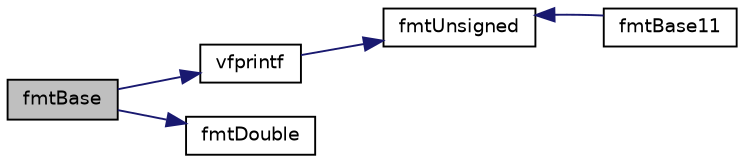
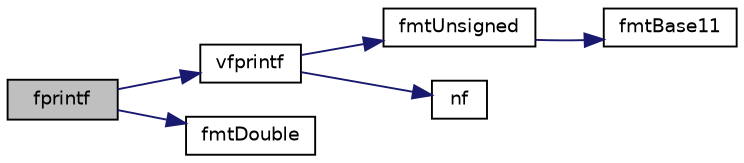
edge "fmtBase11" -> "fmtUnsigned": reversed
node "fmtBase": label "fmtBase" -> "fprintf"
node "nf": added
